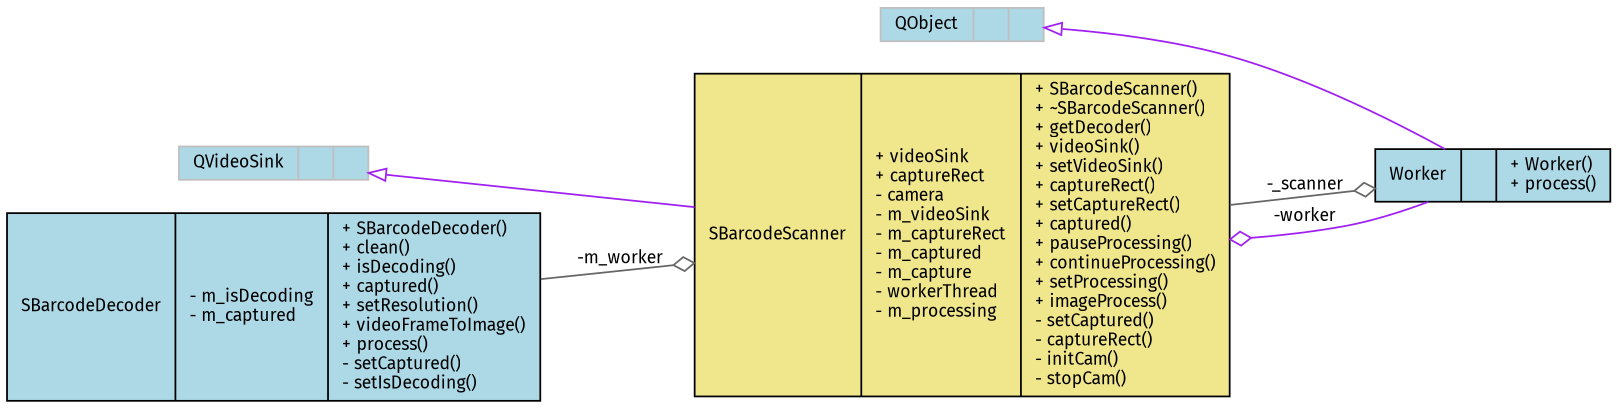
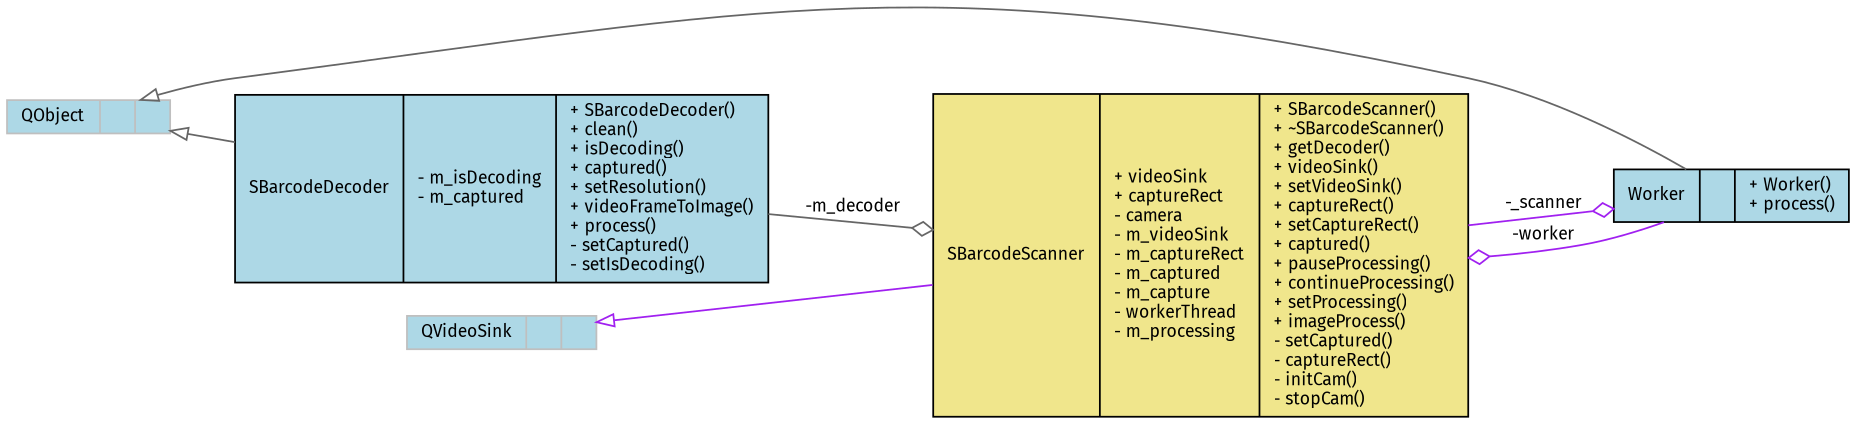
edge "Worker" -> "QObject": color purple -> gray40
edge "SBarcodeDecoder" -> "QObject": added
edge "SBarcodeScanner" -> "Worker": color gray40 -> purple
edge "SBarcodeDecoder" -> "SBarcodeScanner": label " -m_worker" -> " -m_decoder"
